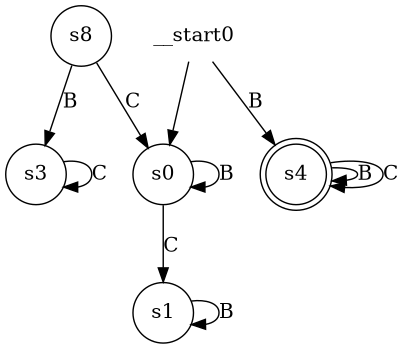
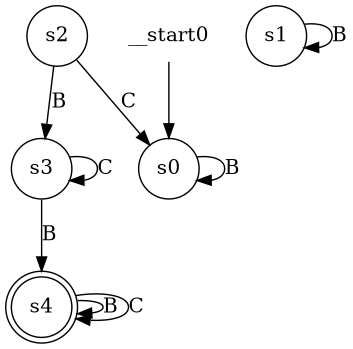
node "s8": label "s8" -> "s2"
edge "__start0" -> "s4": now "s3" -> "s4"
edge "s0" -> "s1": removed, label "C"
